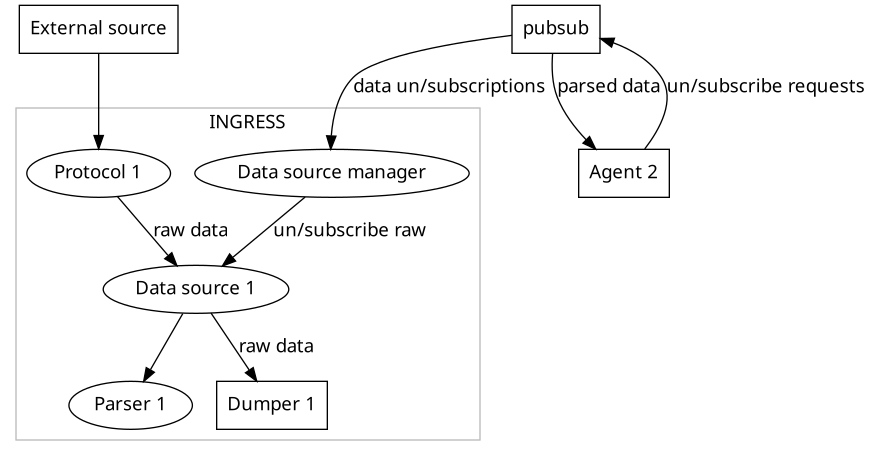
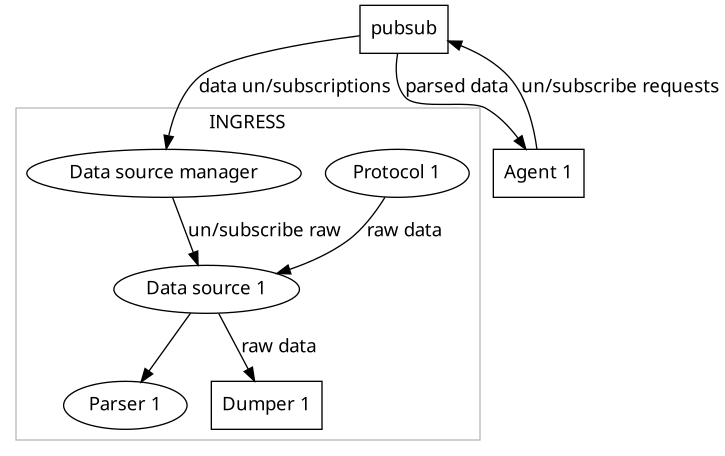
node "External source": removed
node "Agent 2": label "Agent 2" -> "Agent 1"
